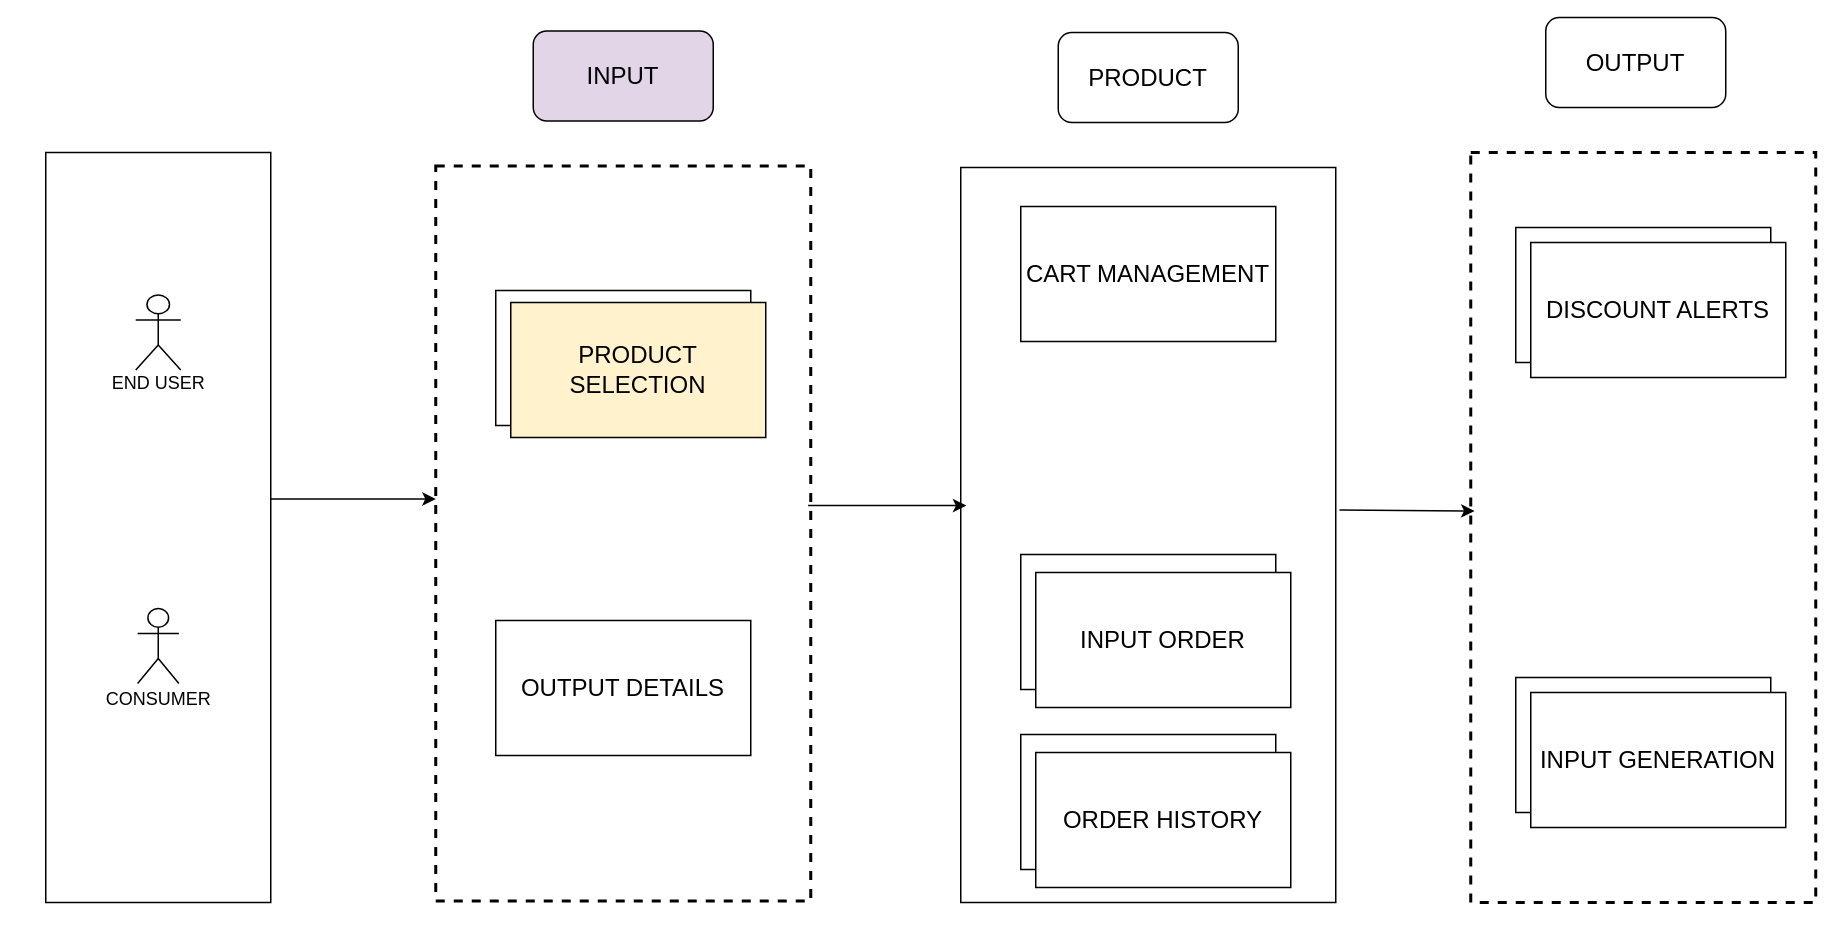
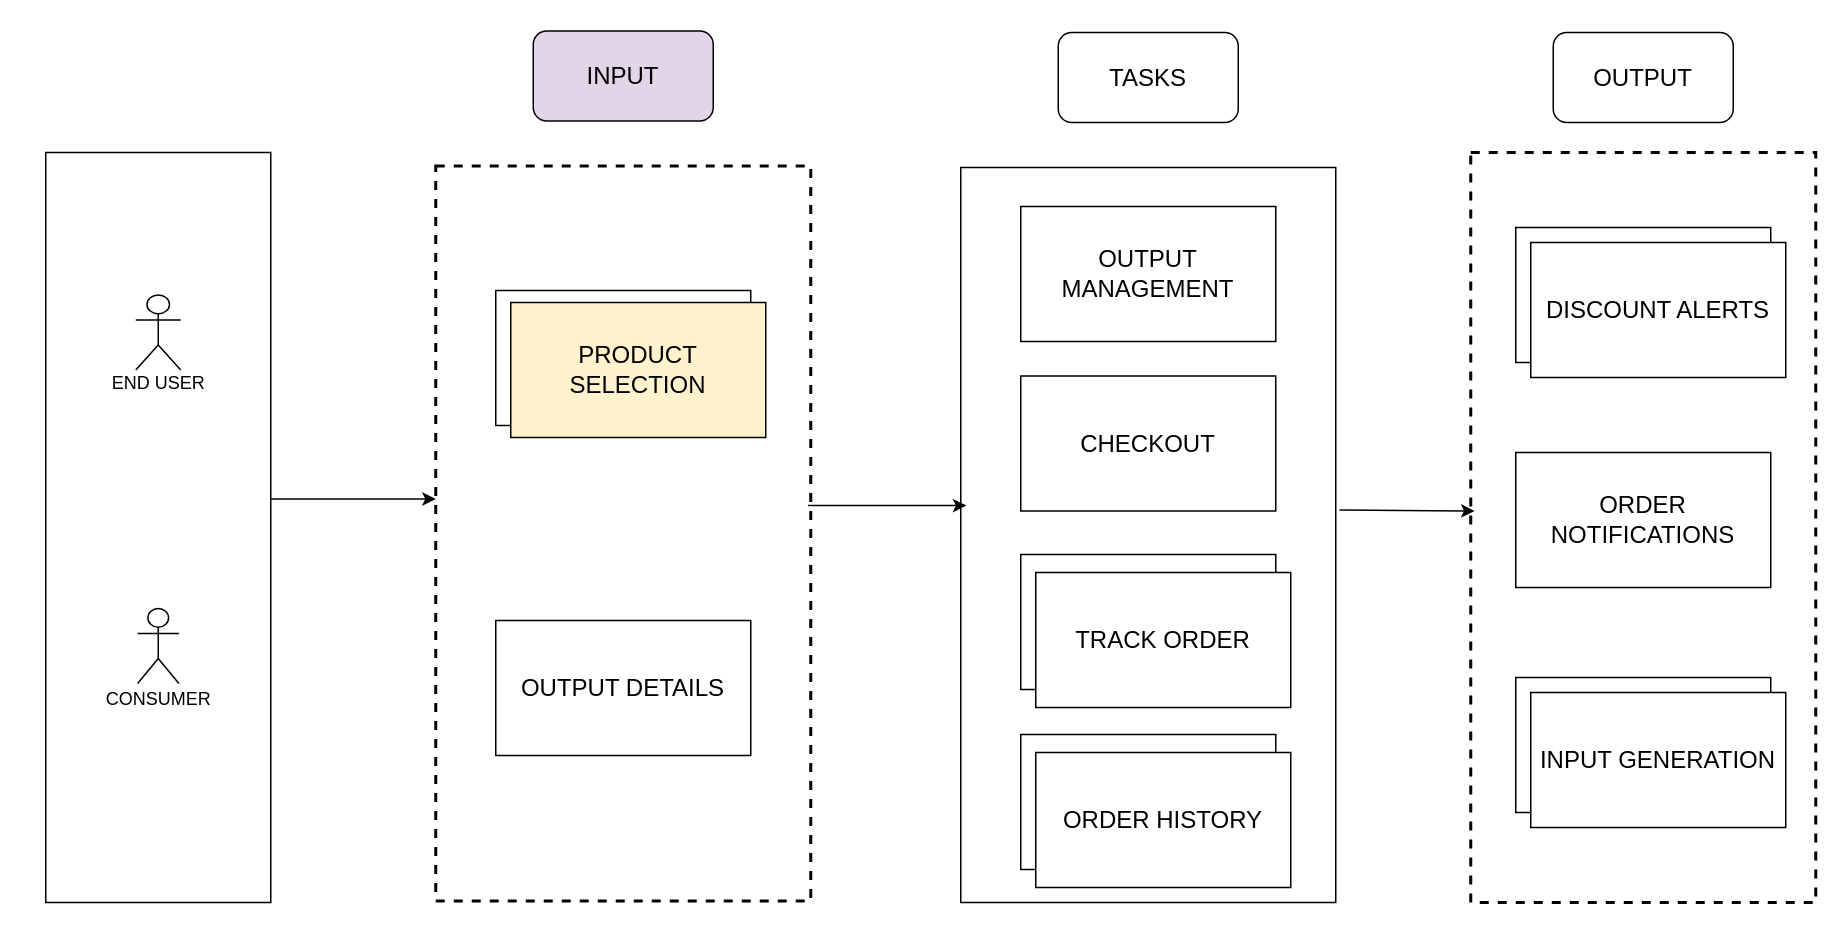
node "OUTPUT": moved (1636, 62) -> (1643, 77)
node "PRODUCT": label "PRODUCT" -> "TASKS"
node "CART MANAGEMENT": label "CART MANAGEMENT" -> "OUTPUT MANAGEMENT"
node "CHECKOUT": added
node "ORDER NOTIFICATIONS": added
node "INPUT ORDER": label "INPUT ORDER" -> "TRACK ORDER"
